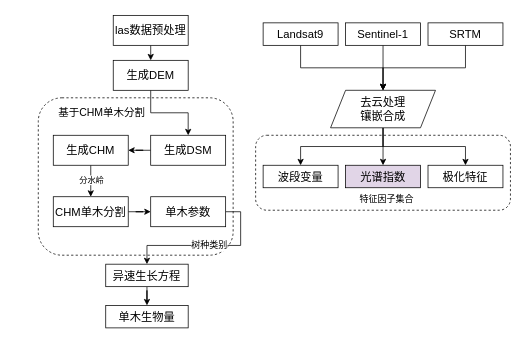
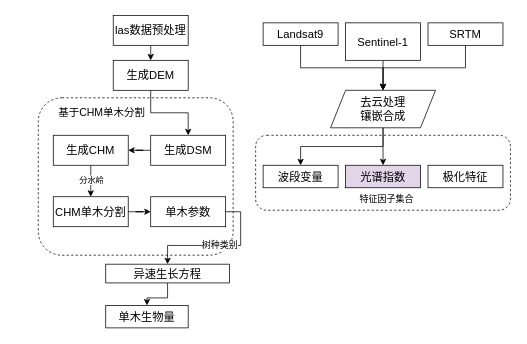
node "Sentinel-1": size 75x23 -> 75x38
edge "去云处理 镶嵌合成" -> "极化特征": removed
node "异速生长方程": size 83x23 -> 124x19
